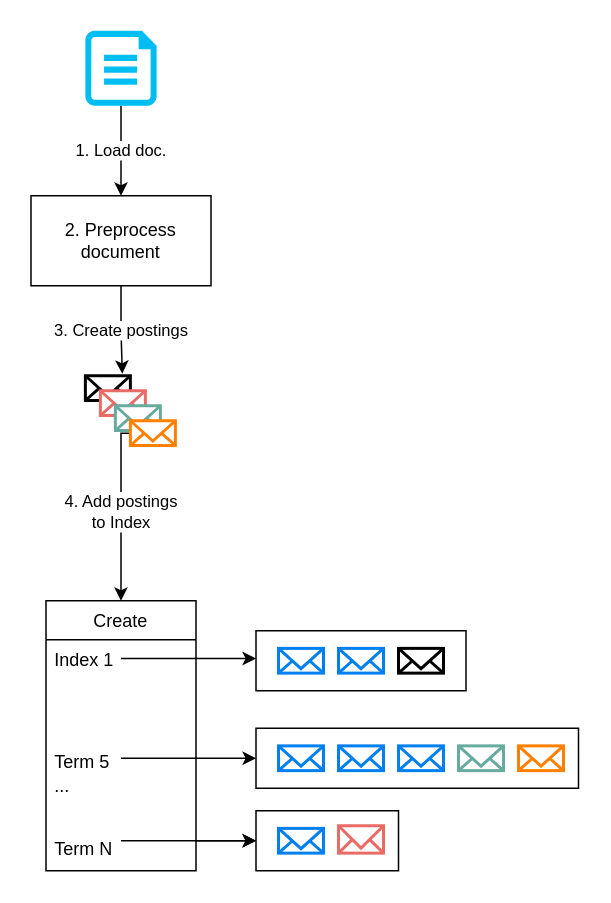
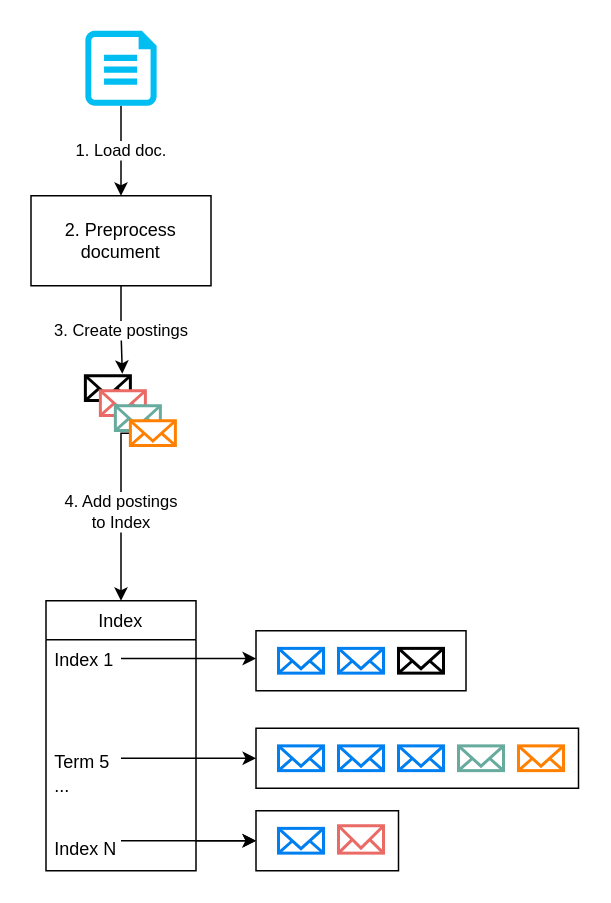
node "Create": label "Create" -> "Index"
node "... Term N": label "... Term N" -> "... Index N"
